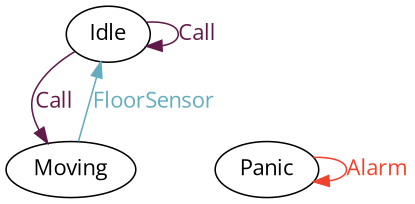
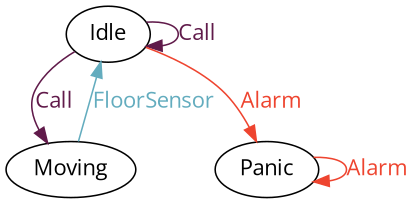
edge "Idle" -> "Panic": added, label "Alarm"
